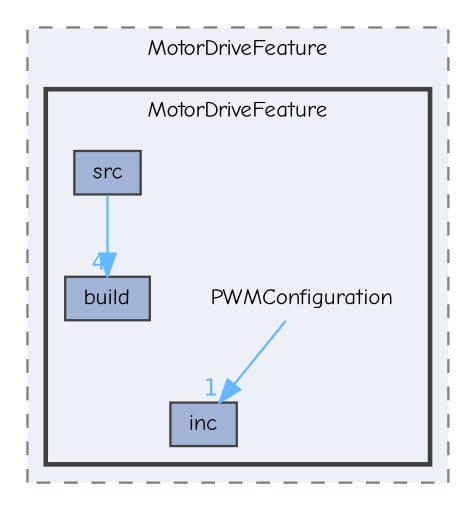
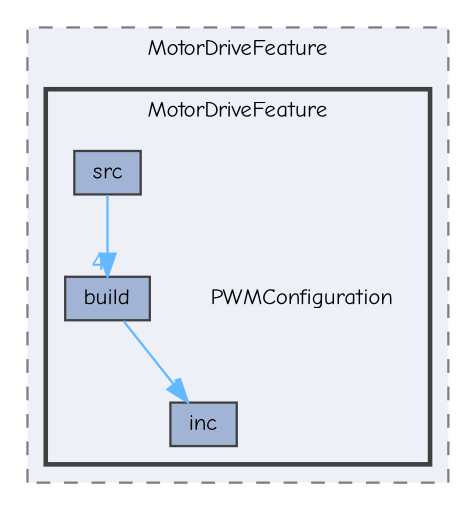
edge "PWMConfiguration" -> "inc": now "build" -> "inc"
